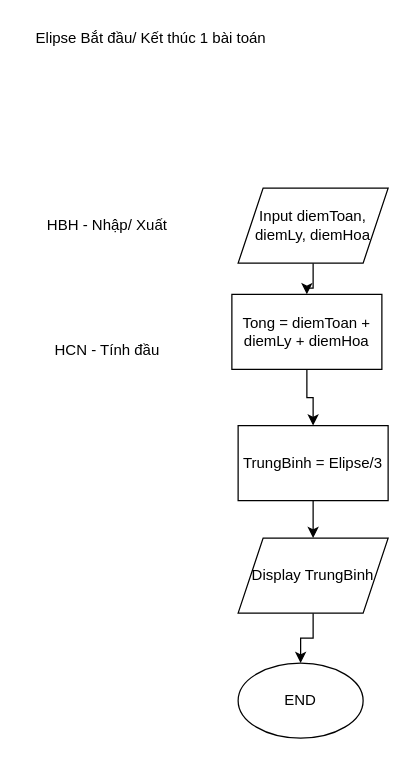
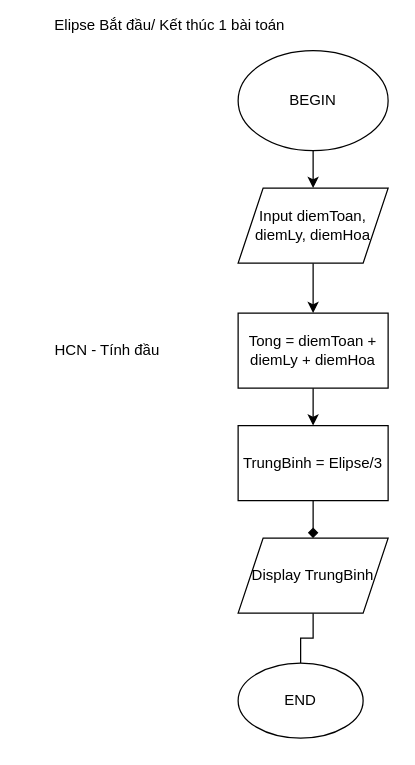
node "Elipse Bắt đầu/ Kết thúc 1 bài toán": moved (151, 38) -> (169, 26)
node "BEGIN": added
edge "BEGIN" -> "Input diemToan, diemLy, diemHoa": added
node "HBH - Nhập/ Xuất": removed
node "Tong = diemToan + diemLy + diemHoa": moved (307, 332) -> (313, 351)
edge "TrungBinh = Elipse/3" -> "Display TrungBinh": arrowhead classic -> diamond
edge "Display TrungBinh" -> "END": arrowhead classic -> none
